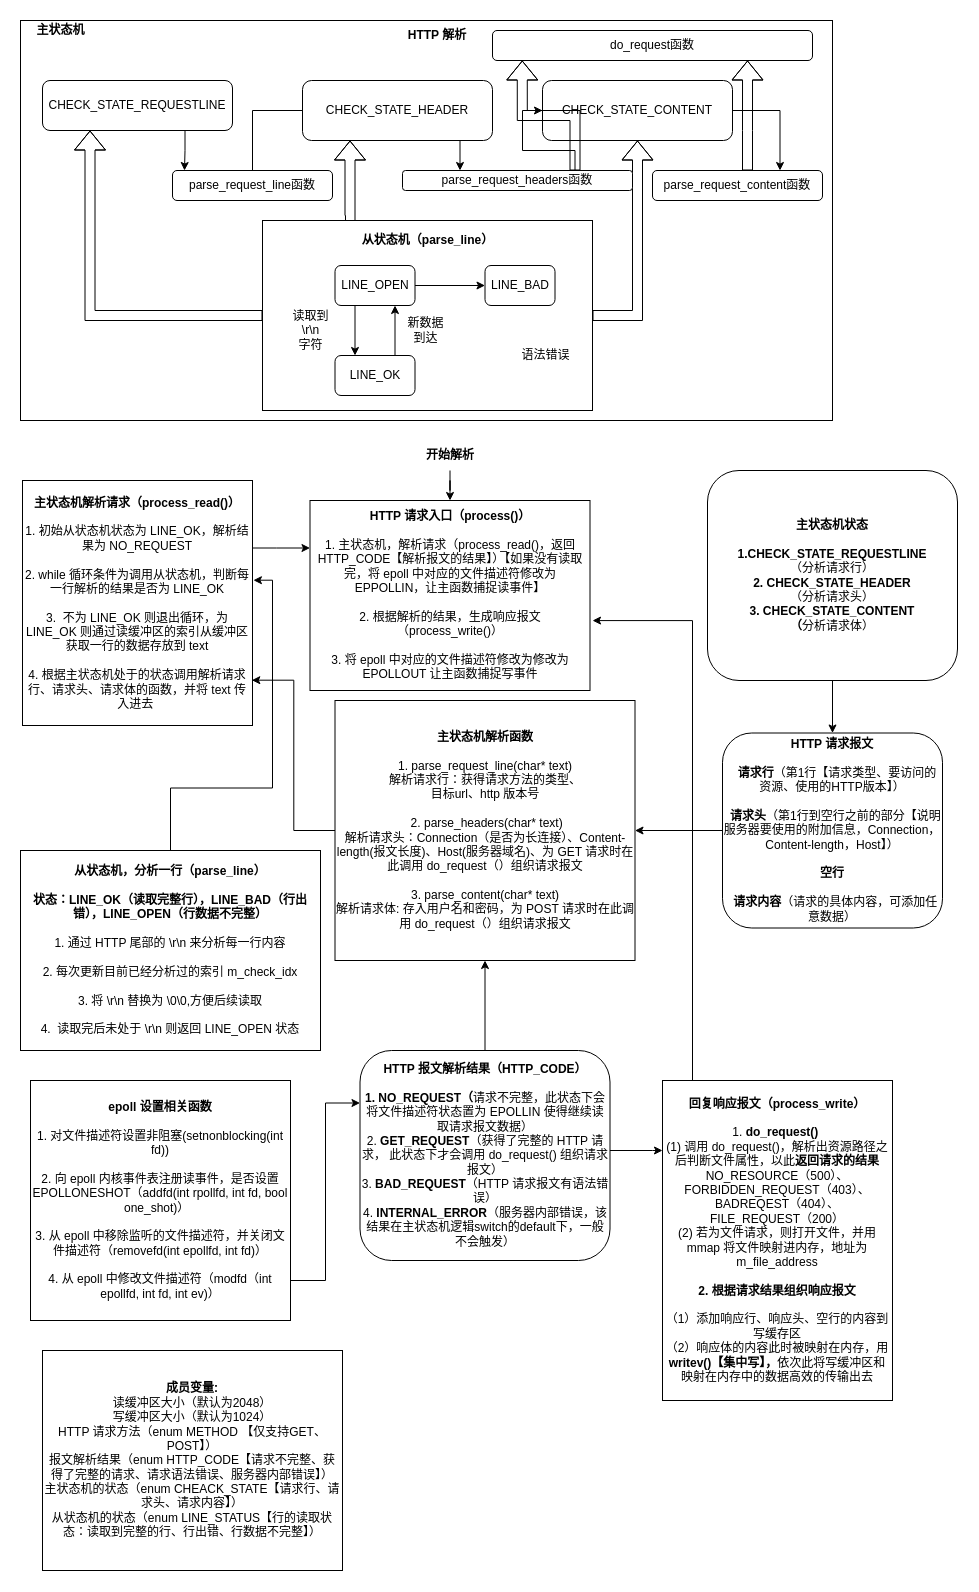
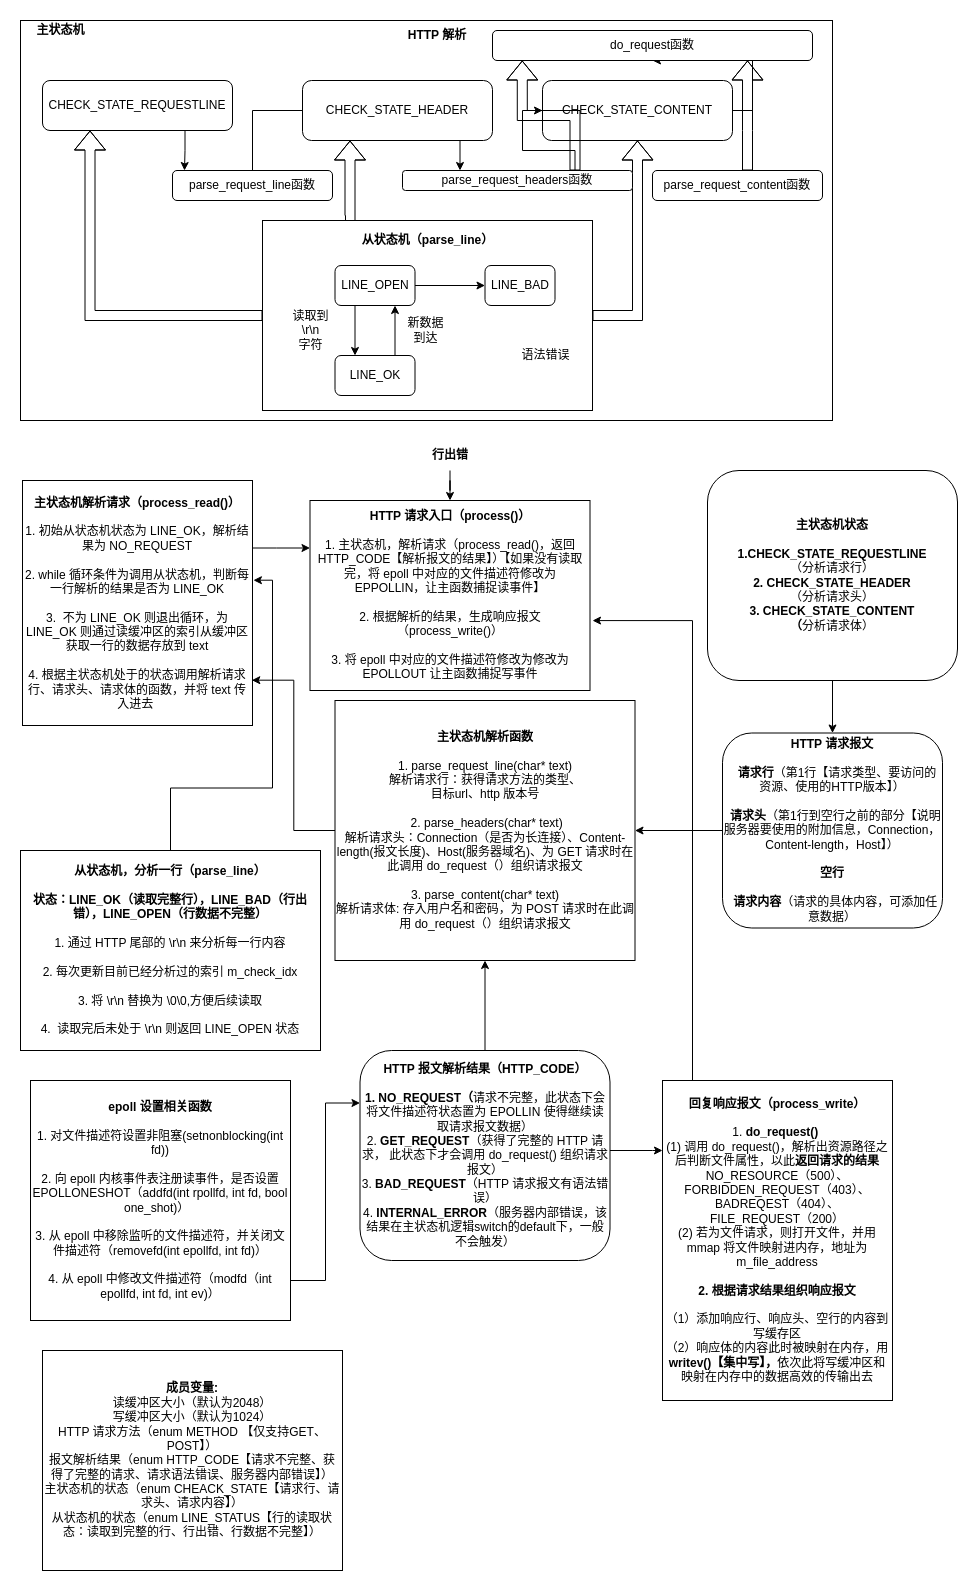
edge "CHECK_STATE_CONTENT" -> "parse_request_content函数": now "CHECK_STATE_CONTENT" -> "do_request函数"
node "开始解析": label "开始解析" -> "行出错"
